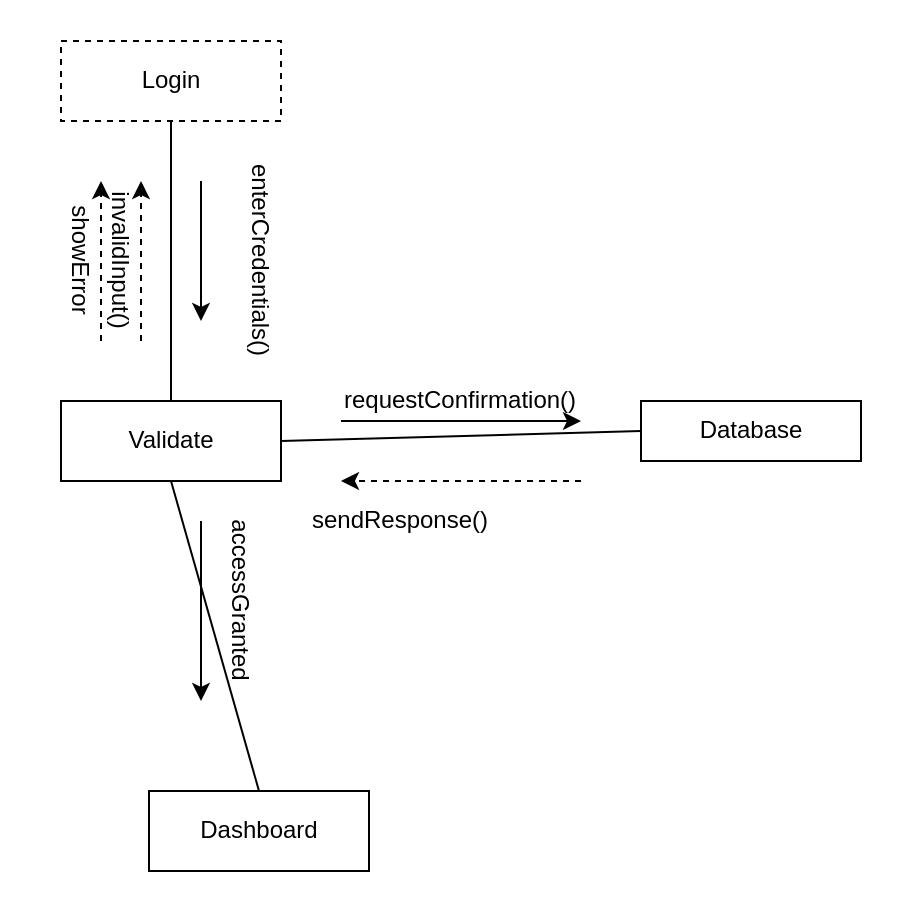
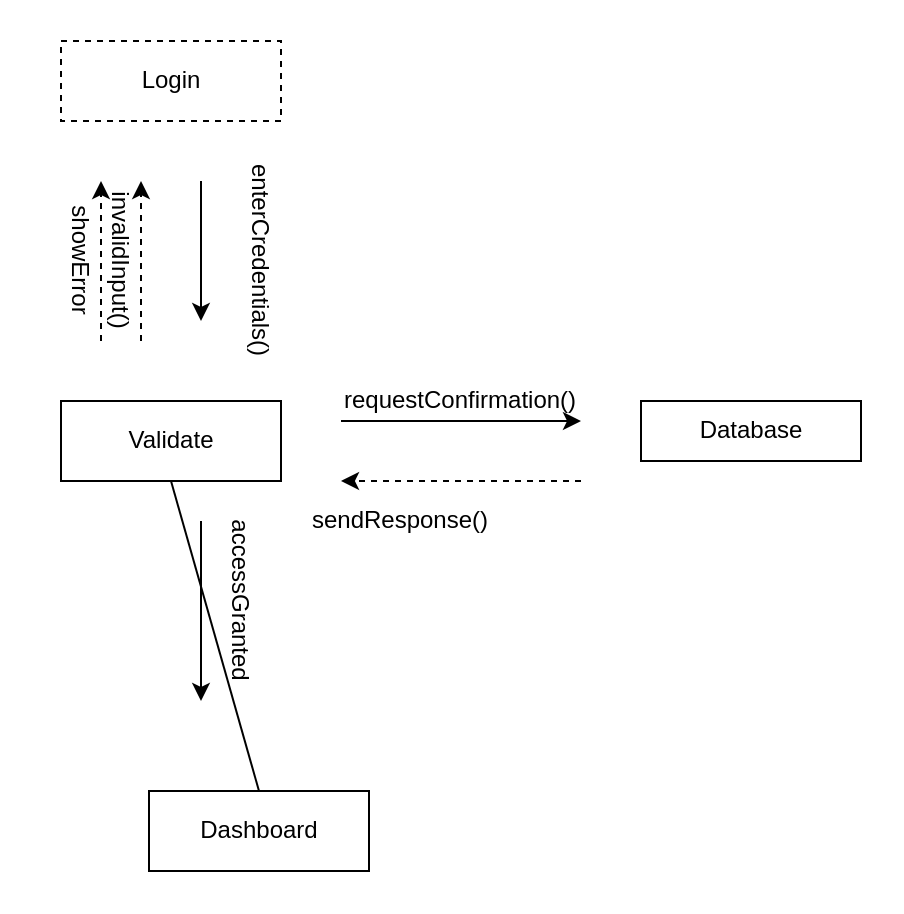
edge "Login" -- "Validate": removed
edge "Database" -- "Validate": removed
